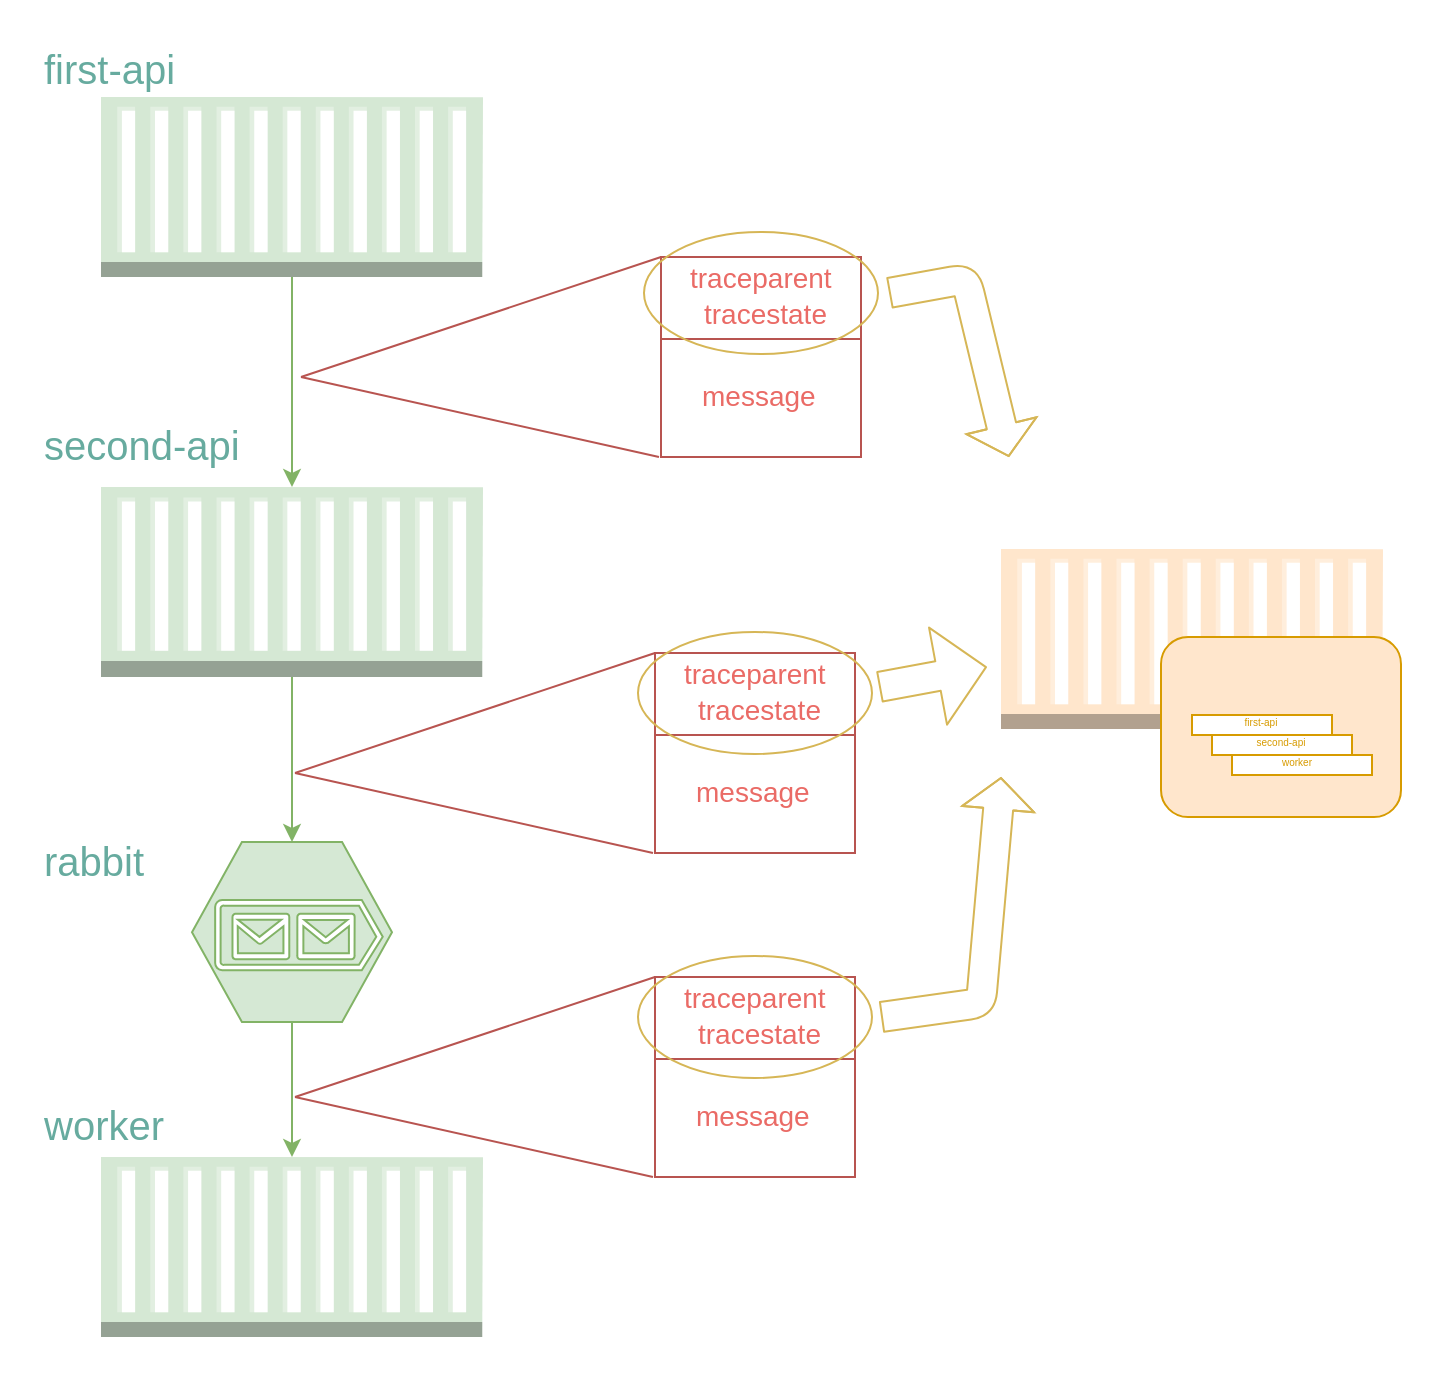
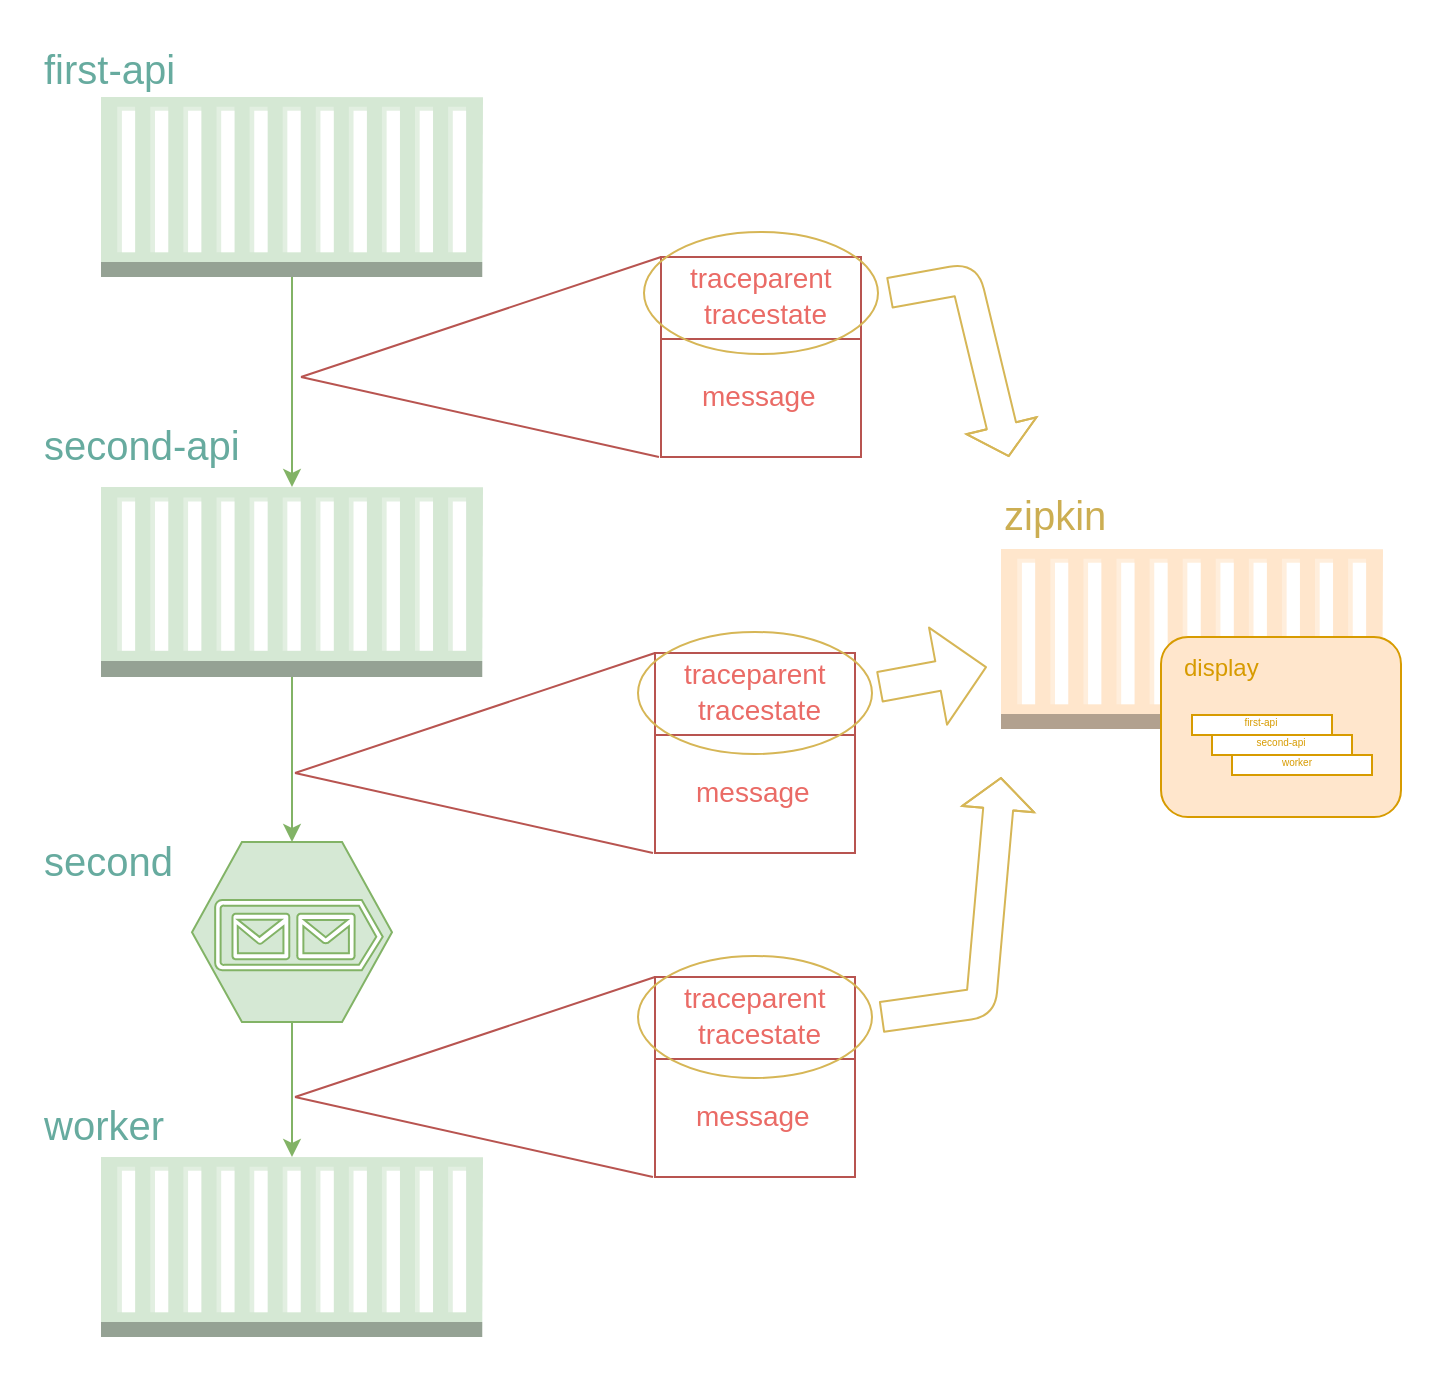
node "zipkin": added
node "display": added
node "rabbit": label "rabbit" -> "second"
